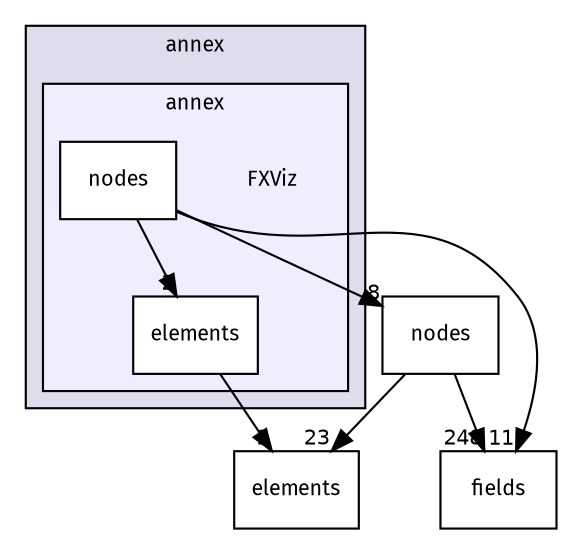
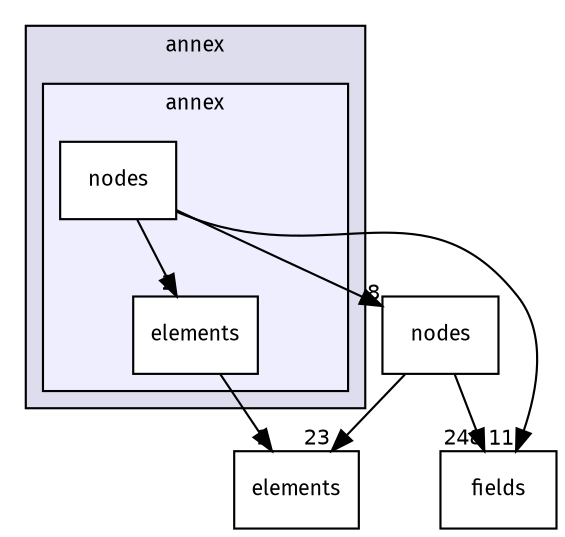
node "FXViz": removed
